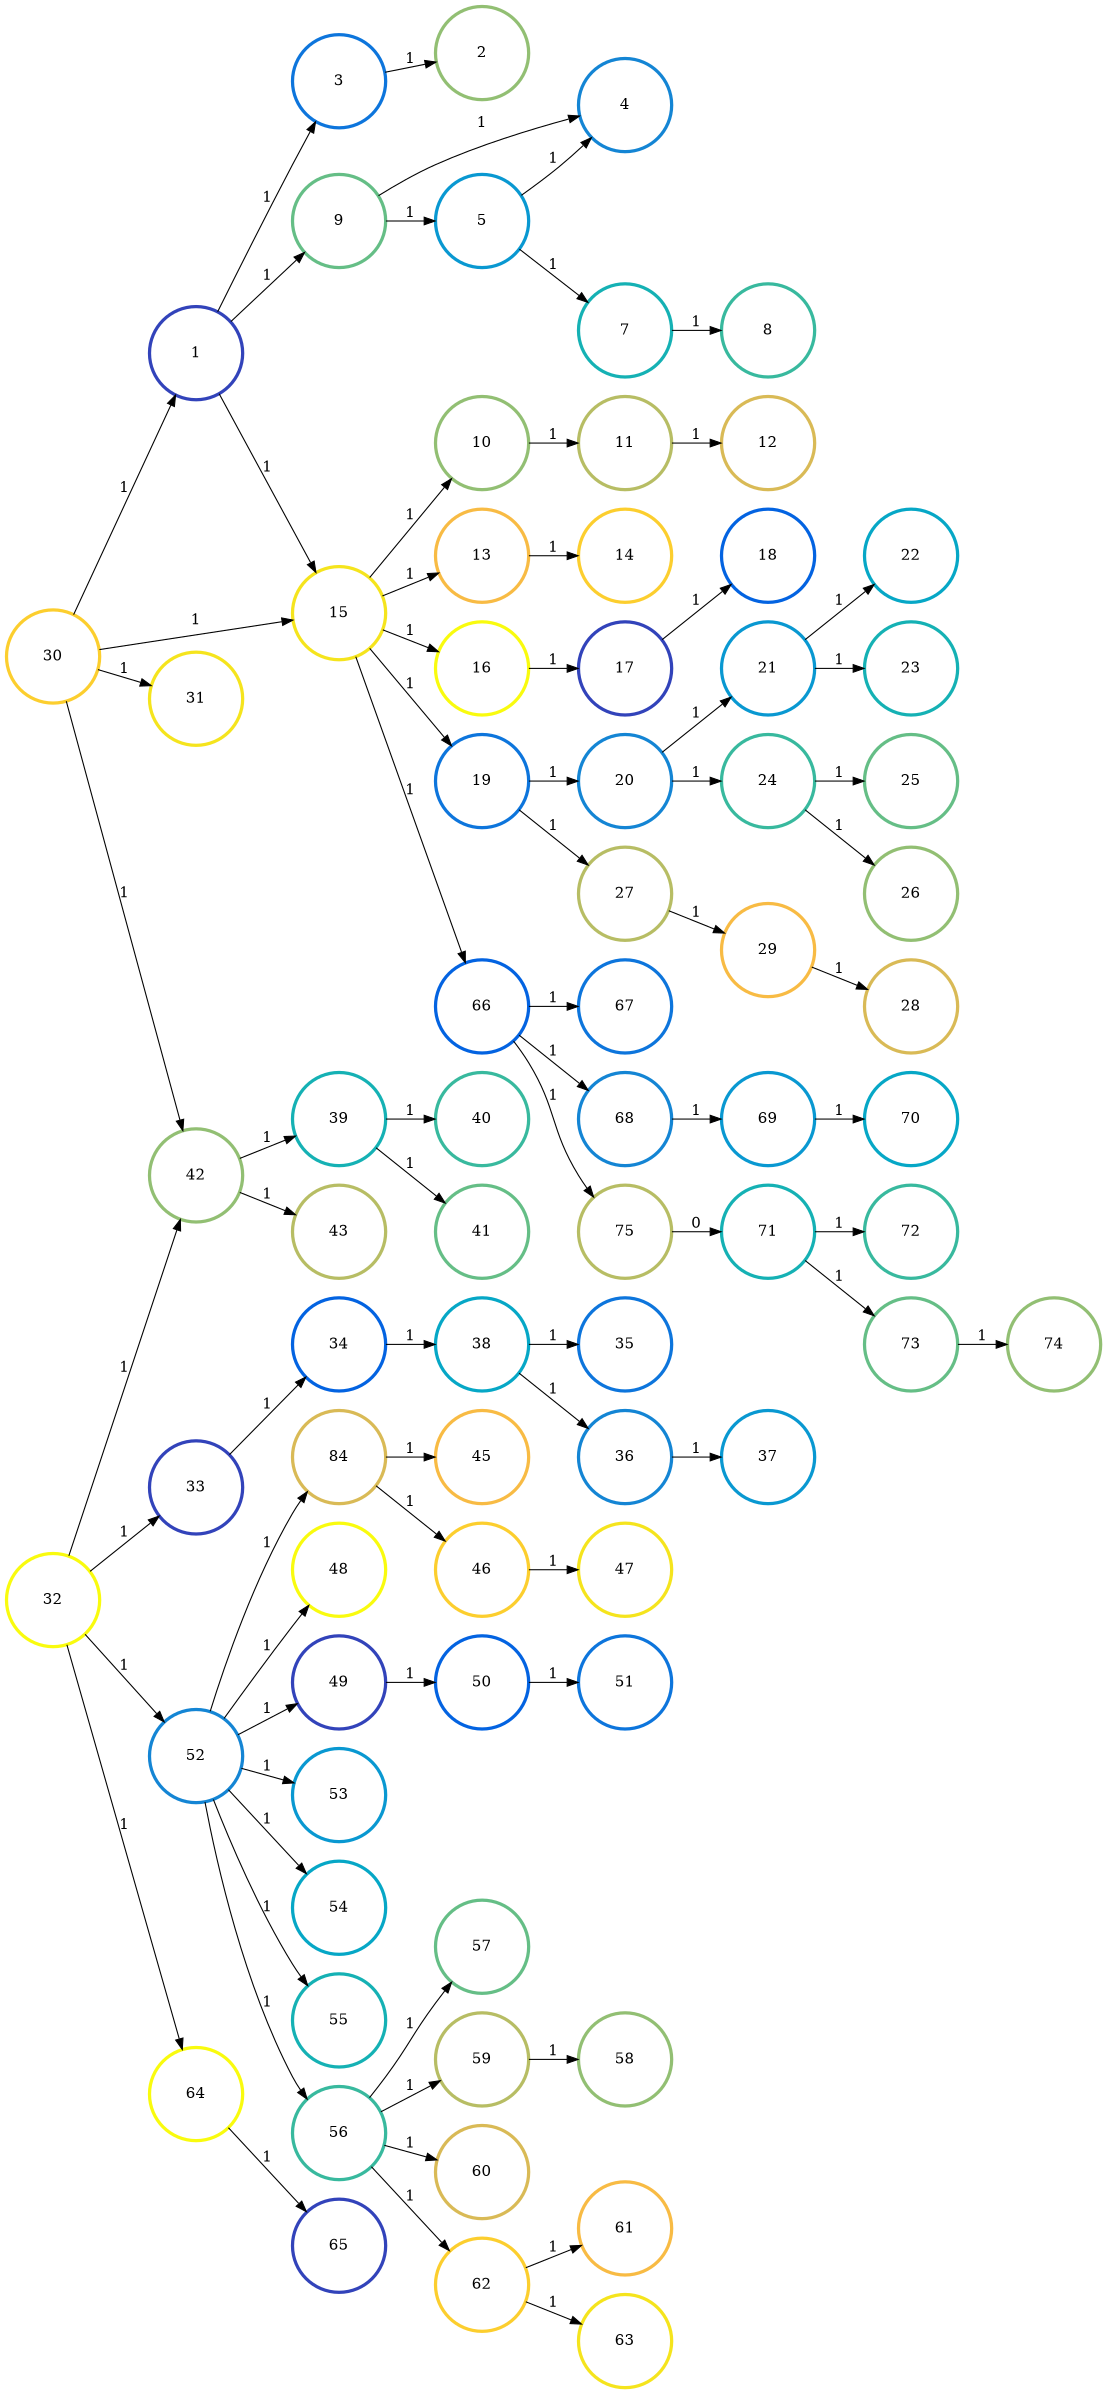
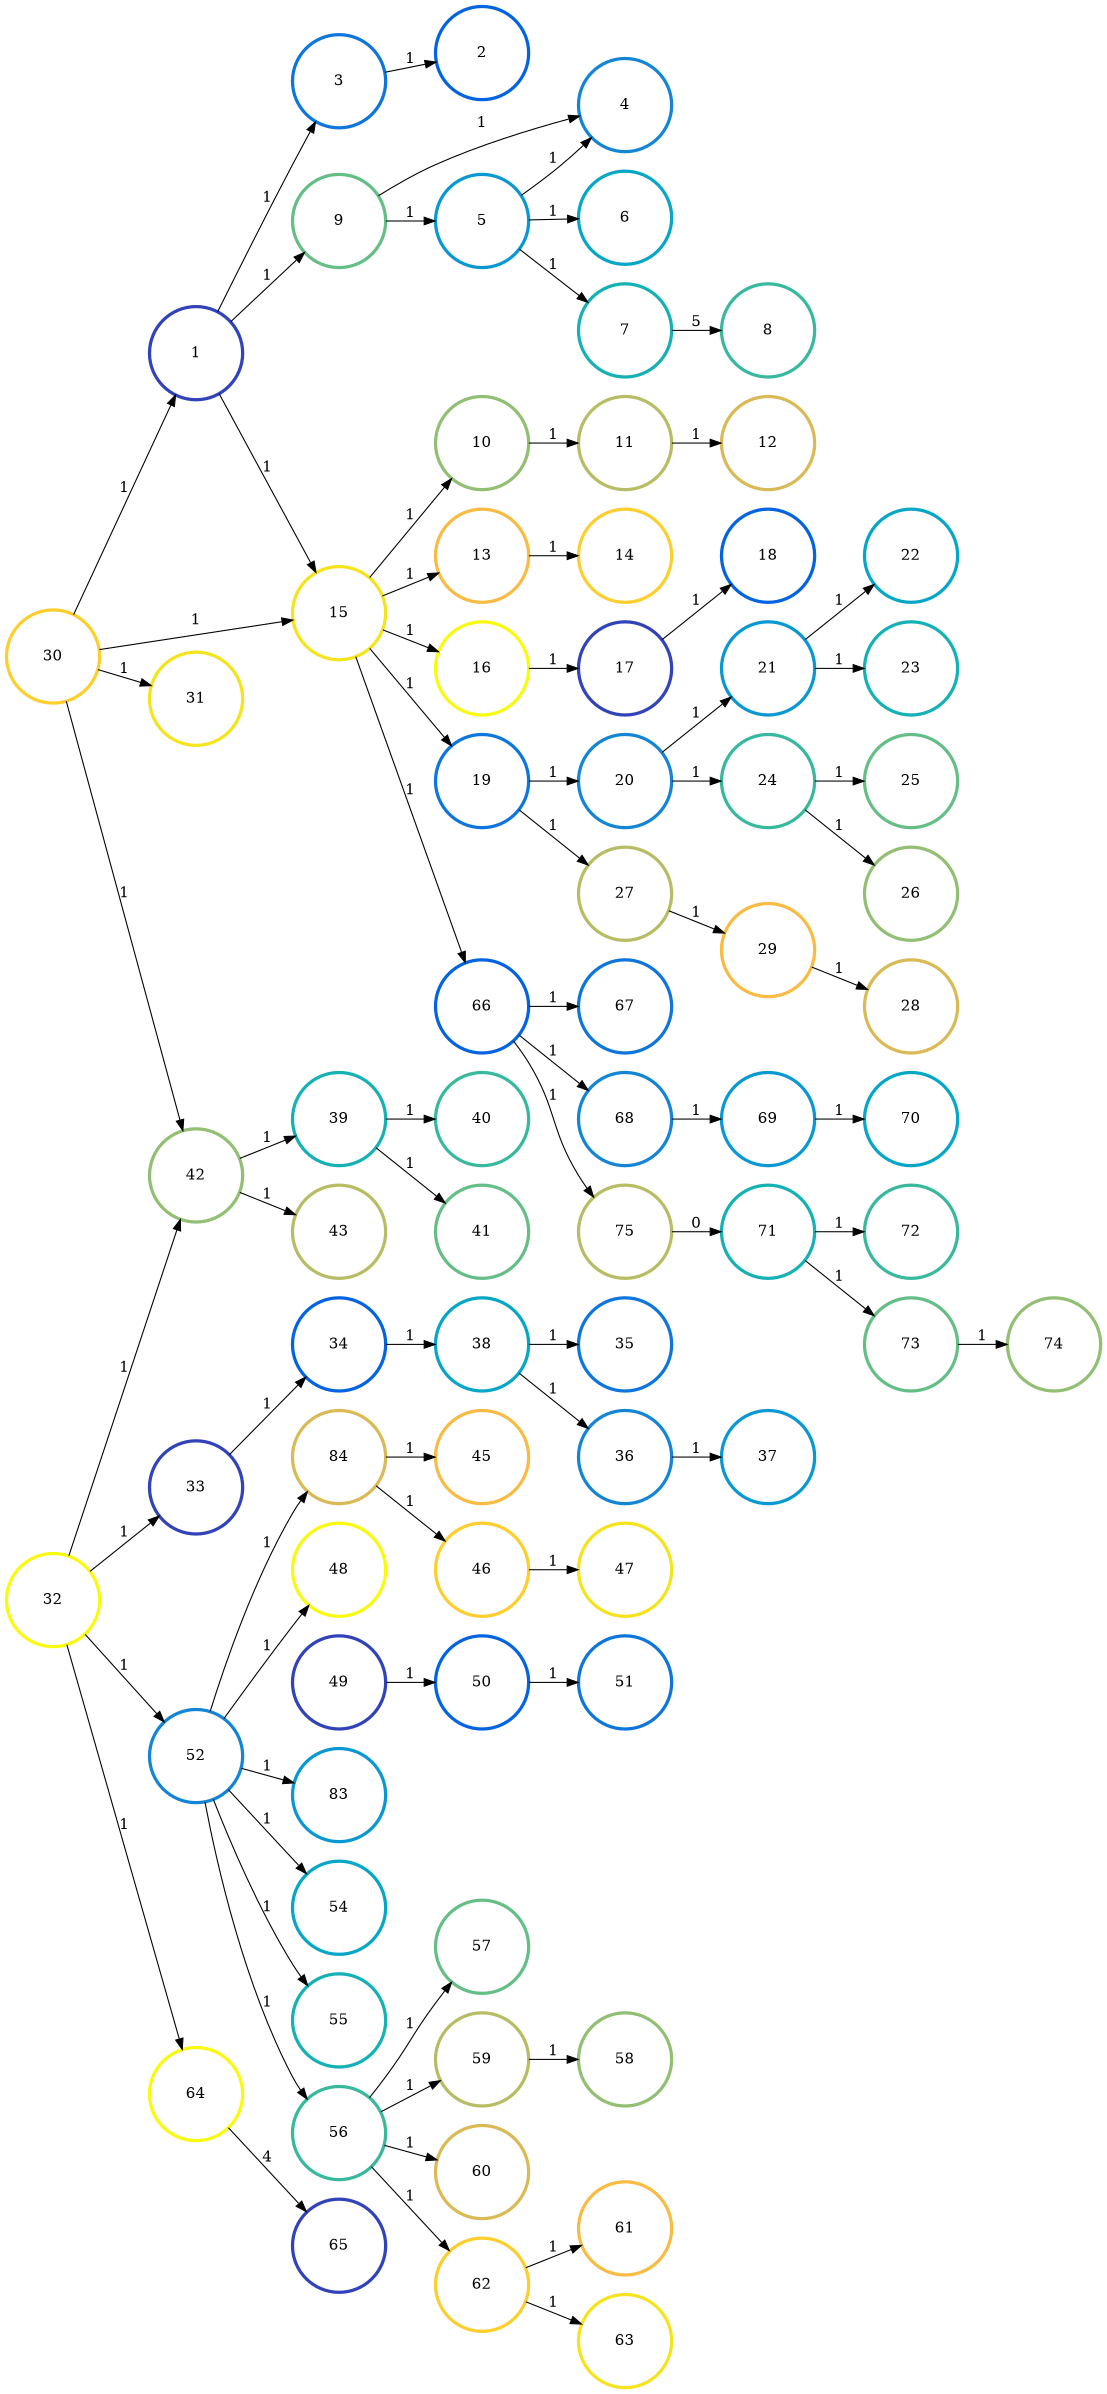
node "2": color #92bf73 -> #0363e1
node "6": added
edge "7" -> "8": label "1" -> "5"
edge "52" -> "49": removed, label "1"
node "53": label "53" -> "83"
edge "64" -> "65": label "1" -> "4"
